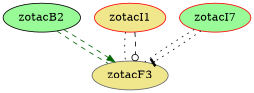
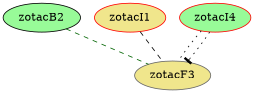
node "zotacI7": label "zotacI7" -> "zotacI4"
edge "zotacB2" -> "zotacF3": removed
edge "zotacI1" -> "zotacF3": removed
edge "zotacI1" -- "zotacF3": style dotted -> dashed
